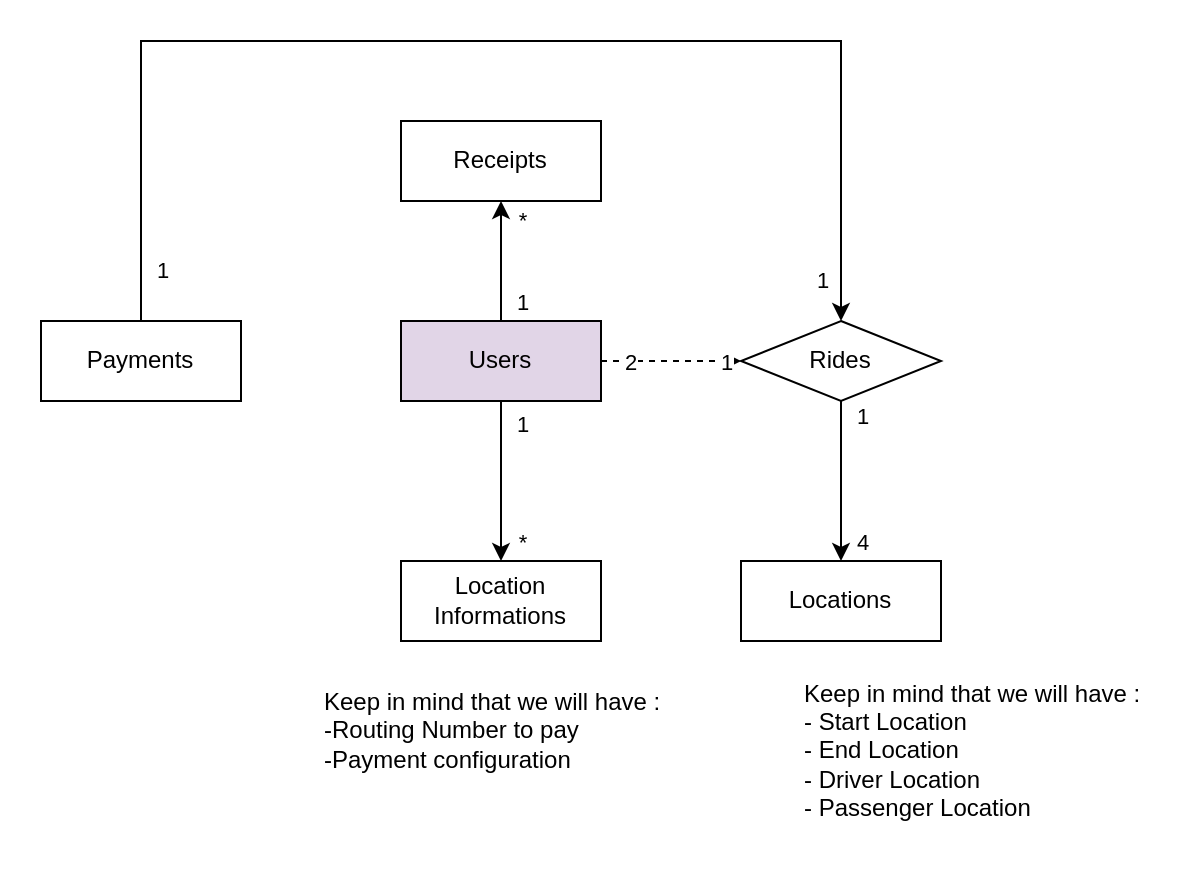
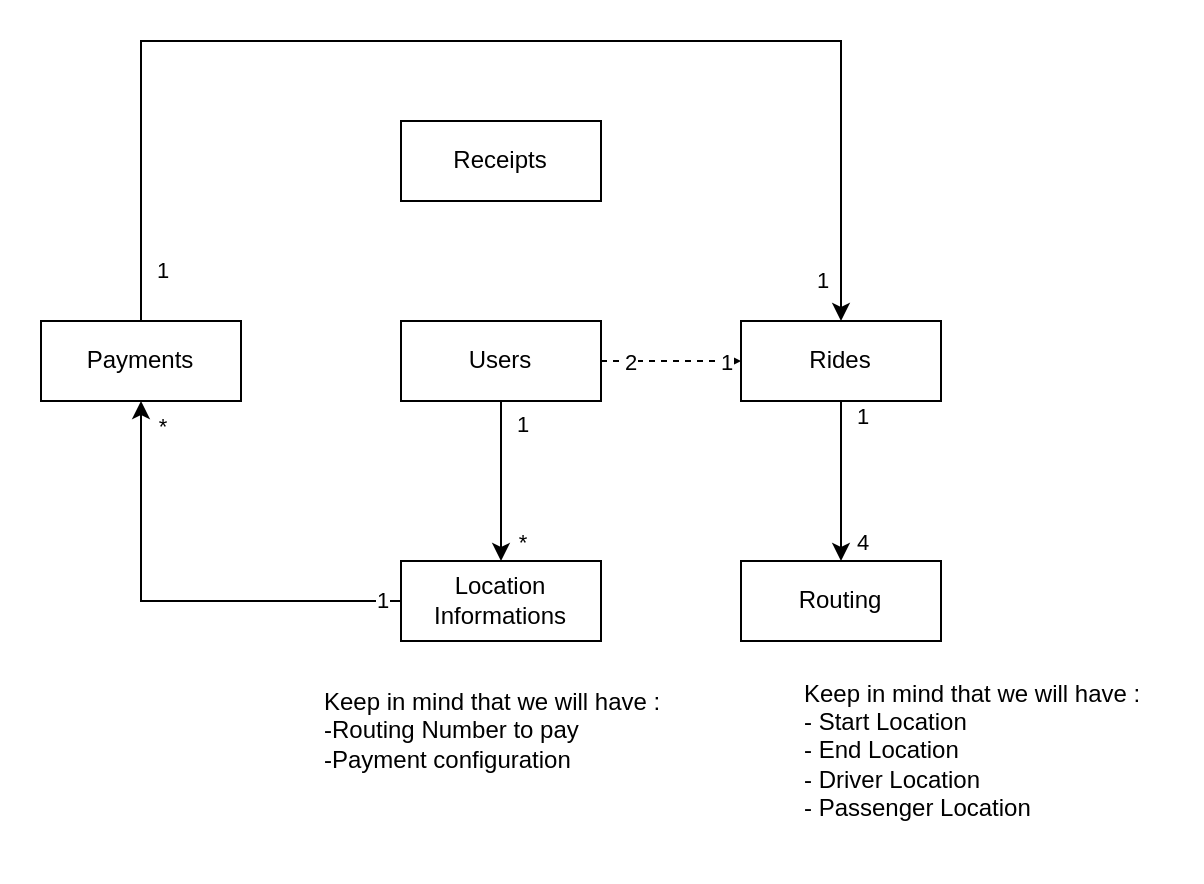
edge "Users" -> "Receipts": removed, labels "1", "*"
node "Users": fillcolor #e1d5e7 -> #ffffff
node "Rides": shape diamond -> rectangle
edge "Location Informations" -> "Payments": added, labels "1", "*"
node "Locations": label "Locations" -> "Routing"
